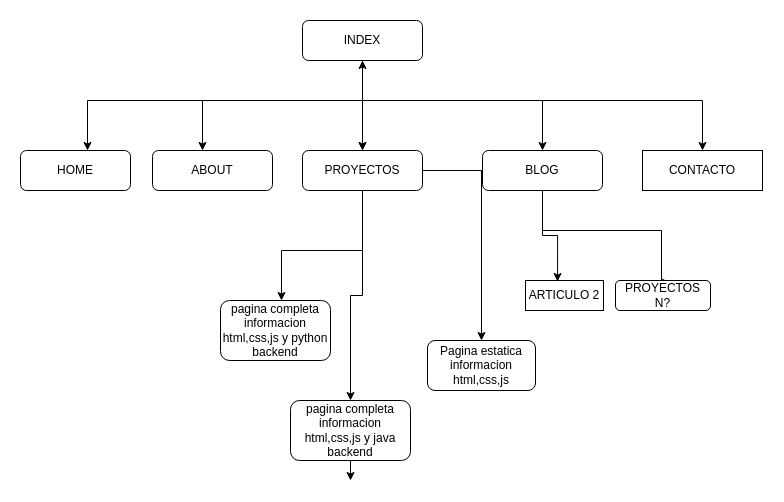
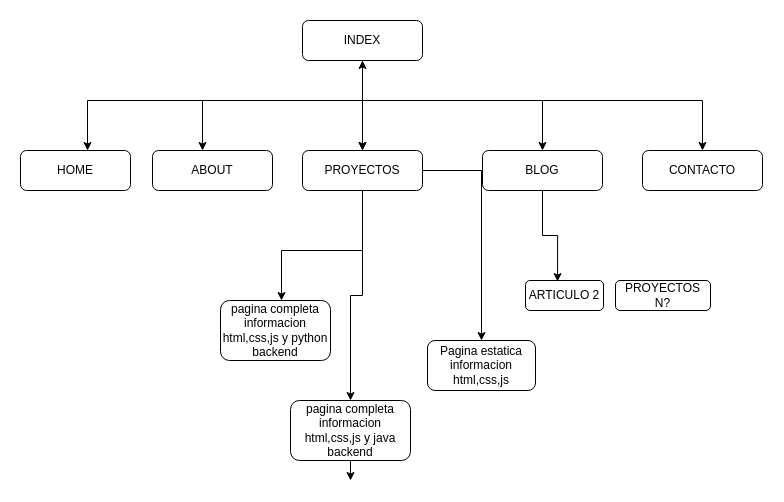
node "CONTACTO": shape rectangle -> rounded rectangle
edge "BLOG" -> "PROYECTOS N?": removed
node "ARTICULO 2": shape rectangle -> rounded rectangle
